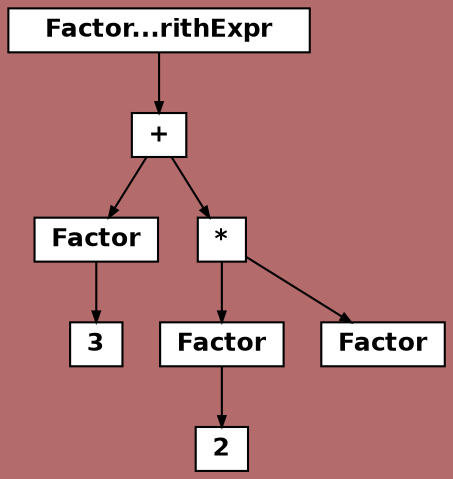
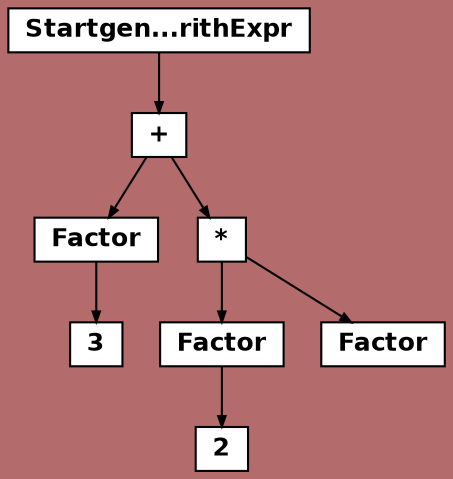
node "Factor...rithExpr": label "Factor...rithExpr" -> "Startgen...rithExpr"
